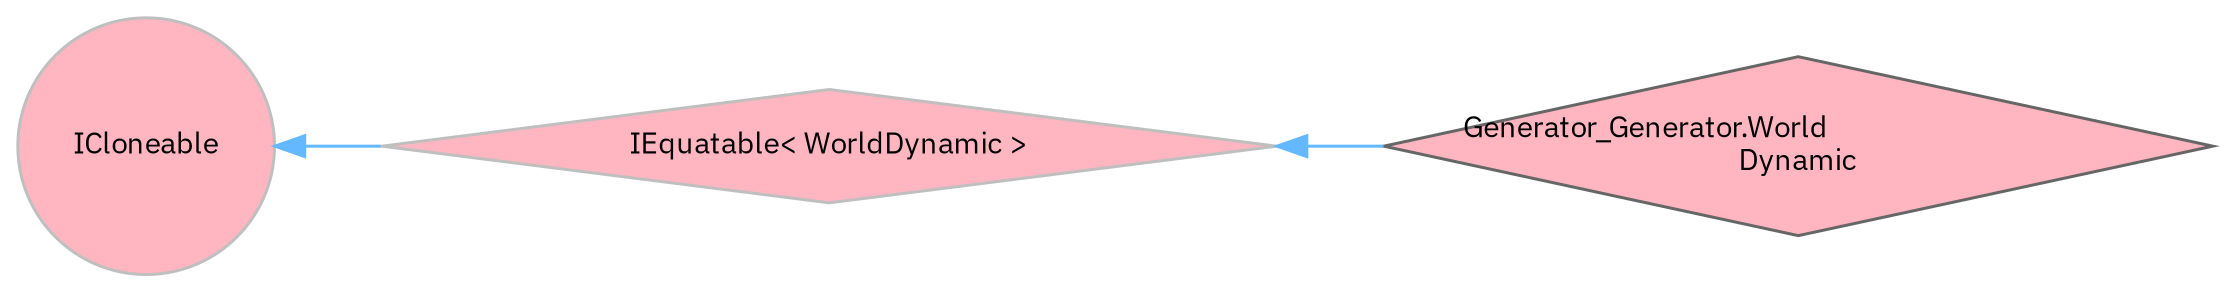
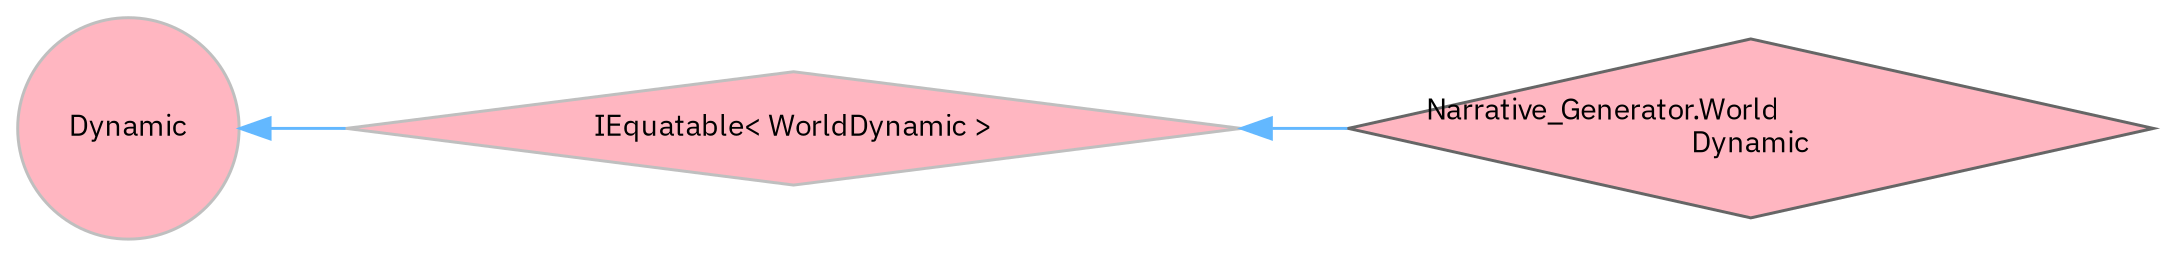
node "ICloneable": label "ICloneable" -> "Dynamic"
node "Generator_Generator.World Dynamic": label "Generator_Generator.World Dynamic" -> "Narrative_Generator.World Dynamic"
